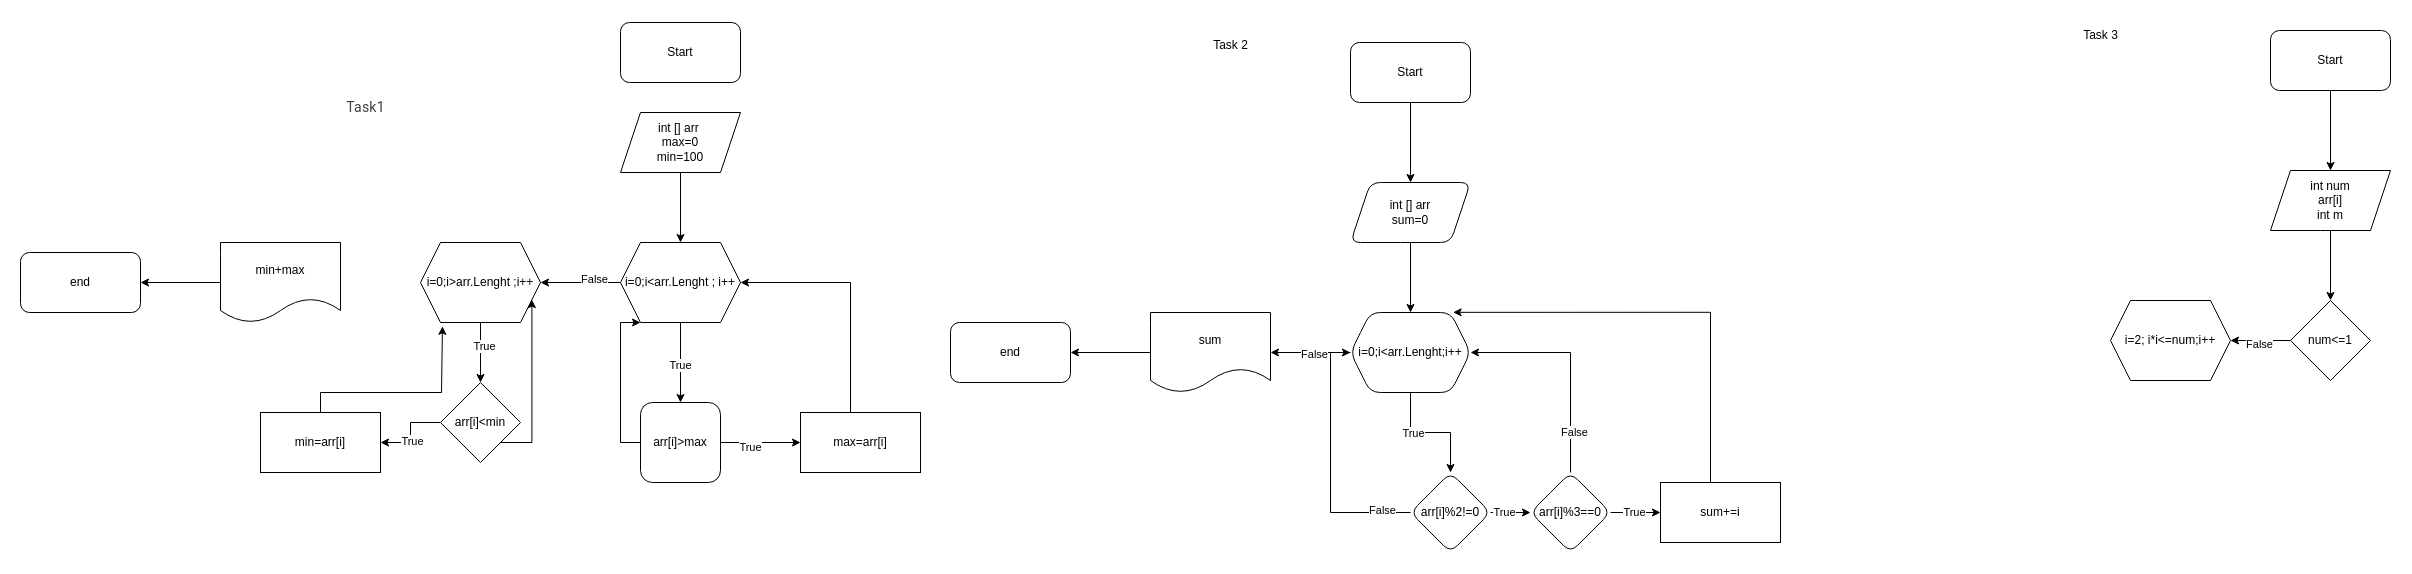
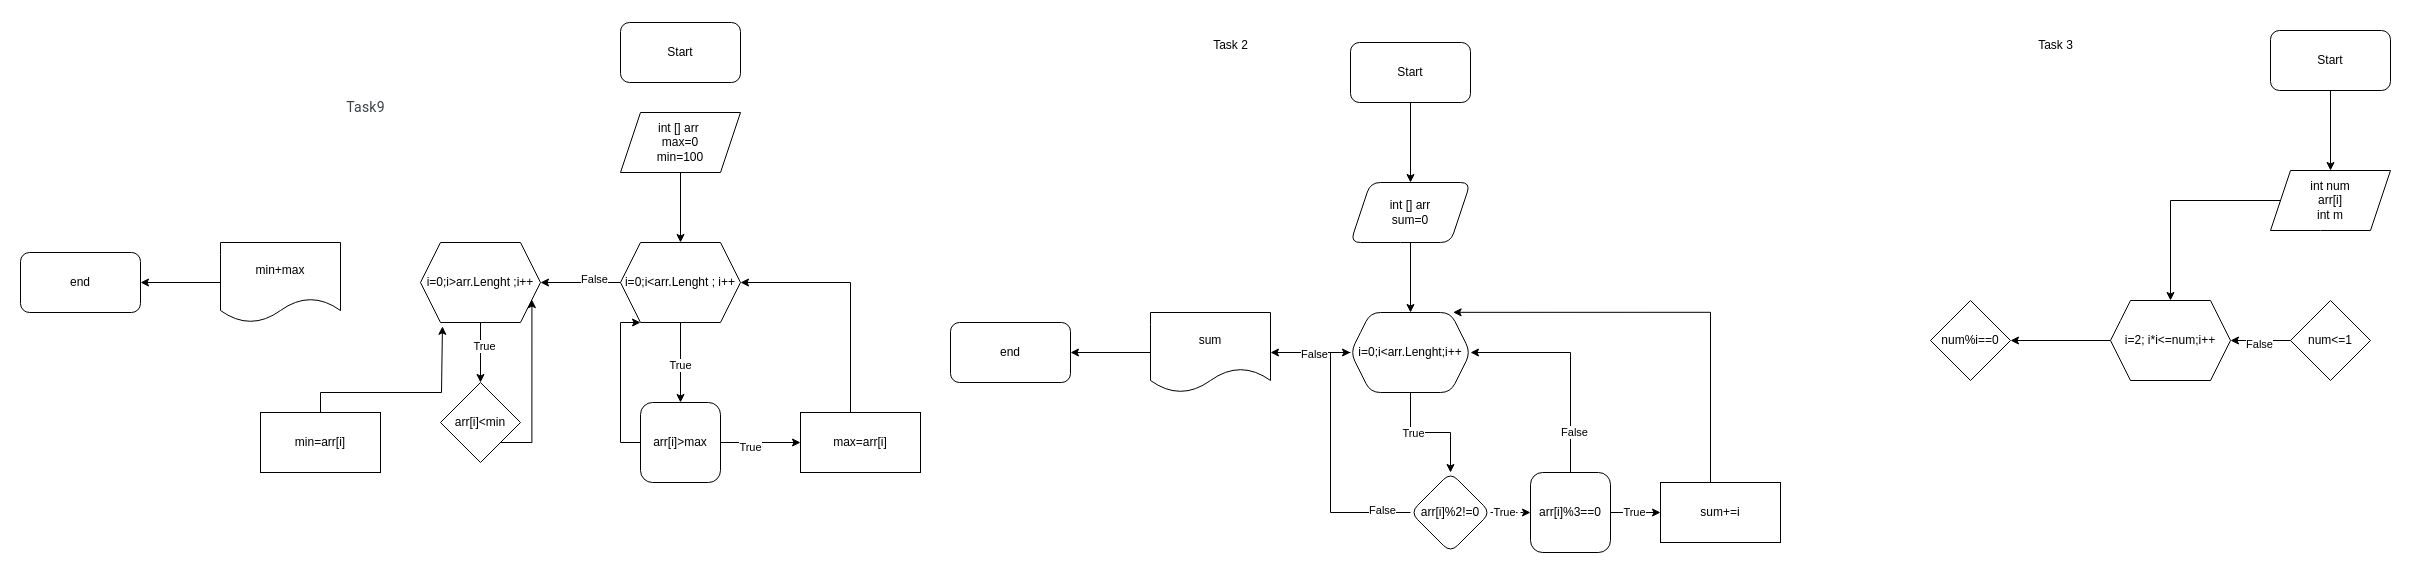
node "Task 3": moved (2101, 36) -> (2056, 46)
node "Task1": label "Task1" -> "Task9"
edge "int num arr[i] int m" -> "num<=1": now "int num arr[i] int m" -> "i=2; i*i<=num;i++"
node "num%i==0": added
edge "i=2; i*i<=num;i++" -> "num%i==0": added
edge "arr[i]<min" -> "min=arr[i]": removed, label "True"
edge "arr[i]%2!=0" -> "arr[i]%3==0": style solid -> dashed
node "arr[i]%3==0": shape diamond -> rounded rectangle
